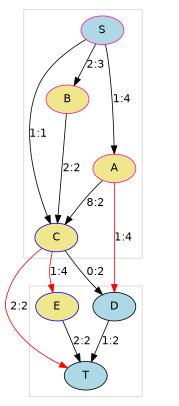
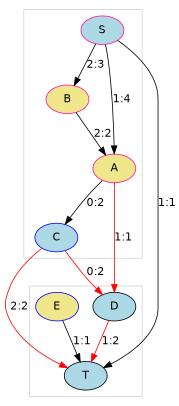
edge "S" -> "C": now "S" -> "T"
edge "B" -> "C": now "B" -> "A"
edge "A" -> "C": label "8:2" -> "0:2"
node "C": fillcolor khaki -> lightblue
edge "A" -> "D": label "1:4" -> "1:1"
edge "C" -> "E": removed, label "1:4"
edge "C" -> "D": color black -> red
edge "D" -> "T": color black -> red
edge "E" -> "T": label "2:2" -> "1:1"
